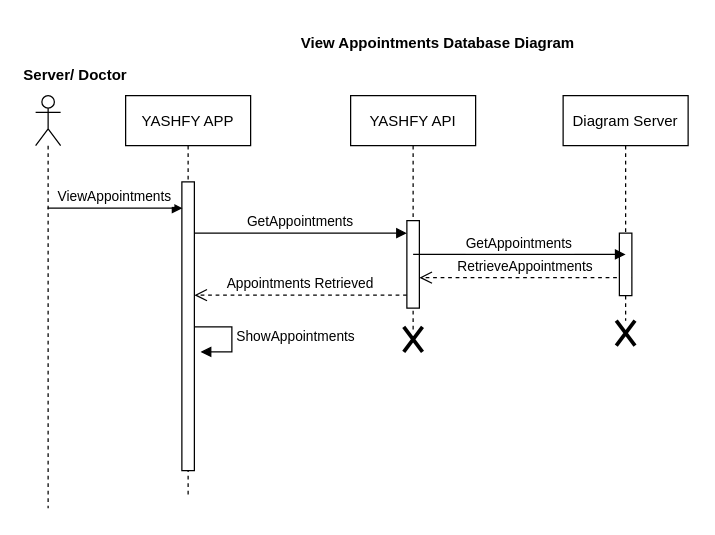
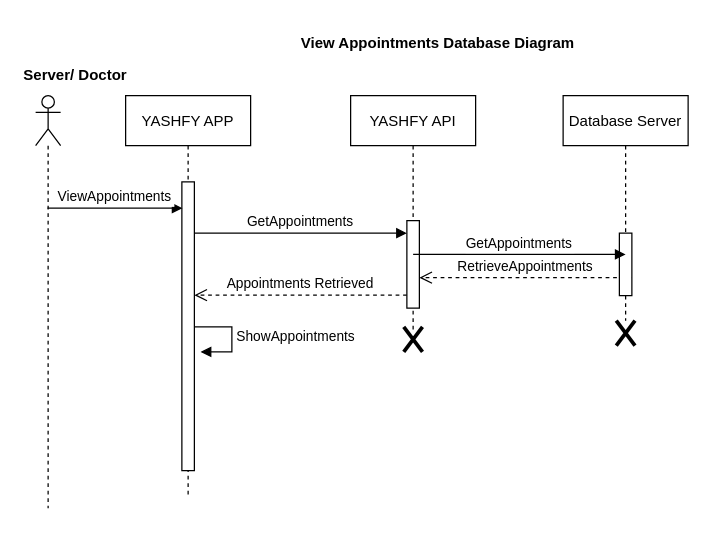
node "Diagram Server": label "Diagram Server" -> "Database Server"
